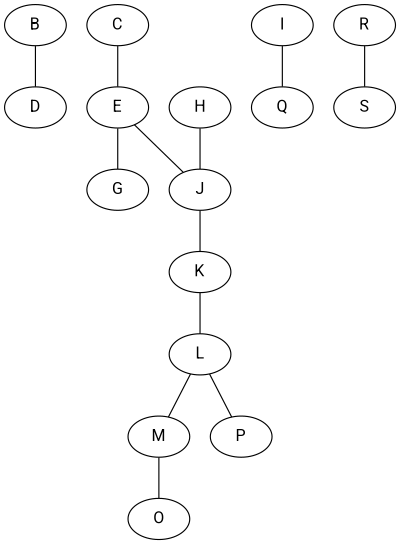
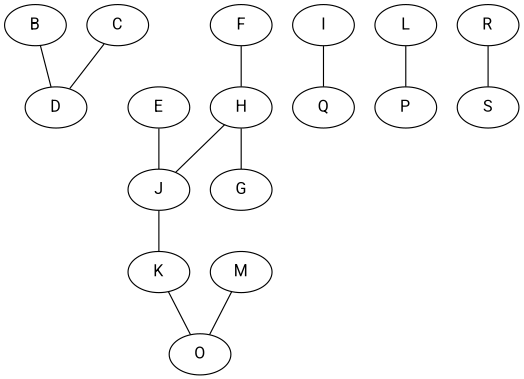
node "F": added
edge "C" -- "E": now "C" -- "D"
edge "E" -- "G": now "H" -- "G"
edge "K" -- "L": now "K" -- "O"
edge "L" -- "M": removed
